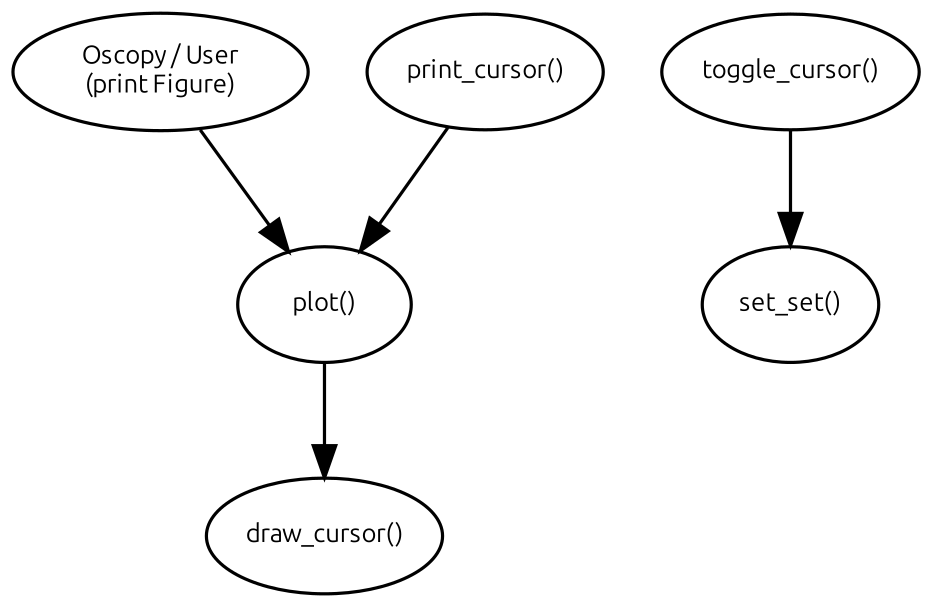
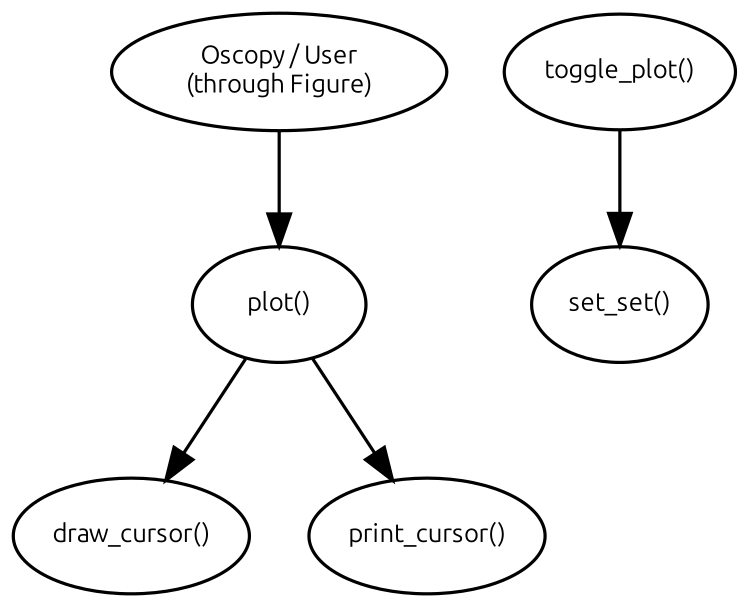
node "Oscopy / User (print Figure)": label "Oscopy / User (print Figure)" -> "Oscopy / User (through Figure)"
node "toggle_cursor()": label "toggle_cursor()" -> "toggle_plot()"
edge "print_cursor()" -> "plot()": reversed
